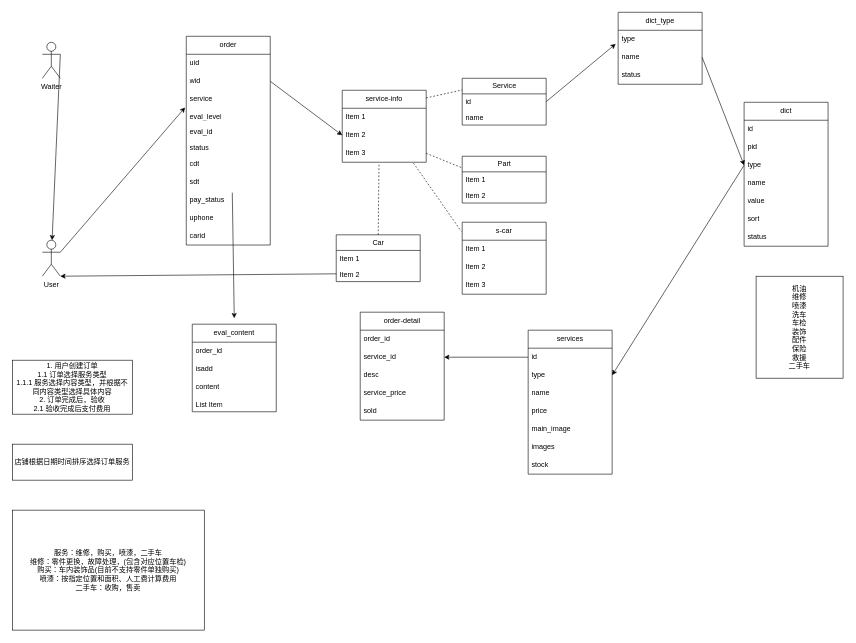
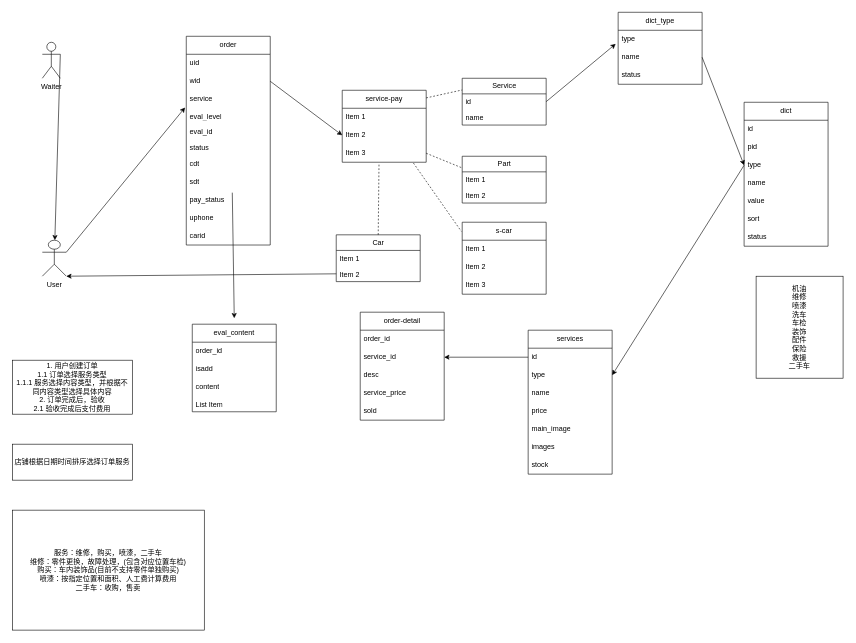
node "service-info": label "service-info" -> "service-pay"
node "User": size 18x36 -> 24x36
